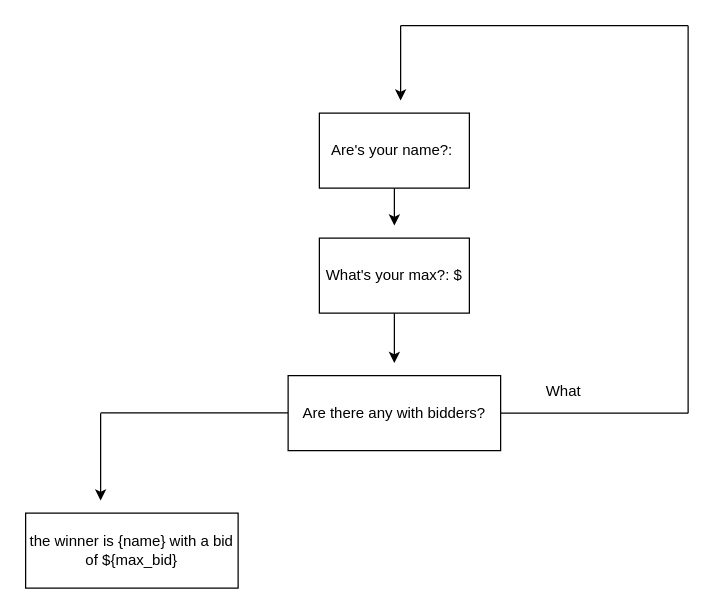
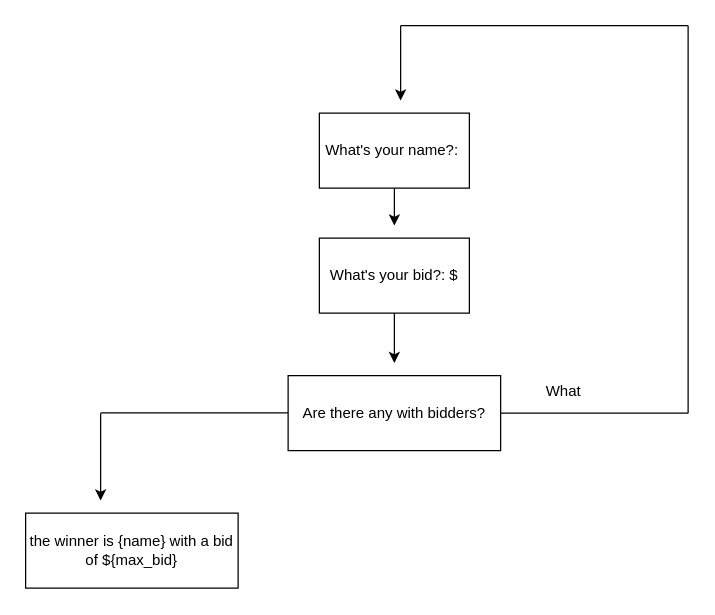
node "Are's your name?:": label "Are's your name?:" -> "What's your name?:"
node "What's your max?: $": label "What's your max?: $" -> "What's your bid?: $"
